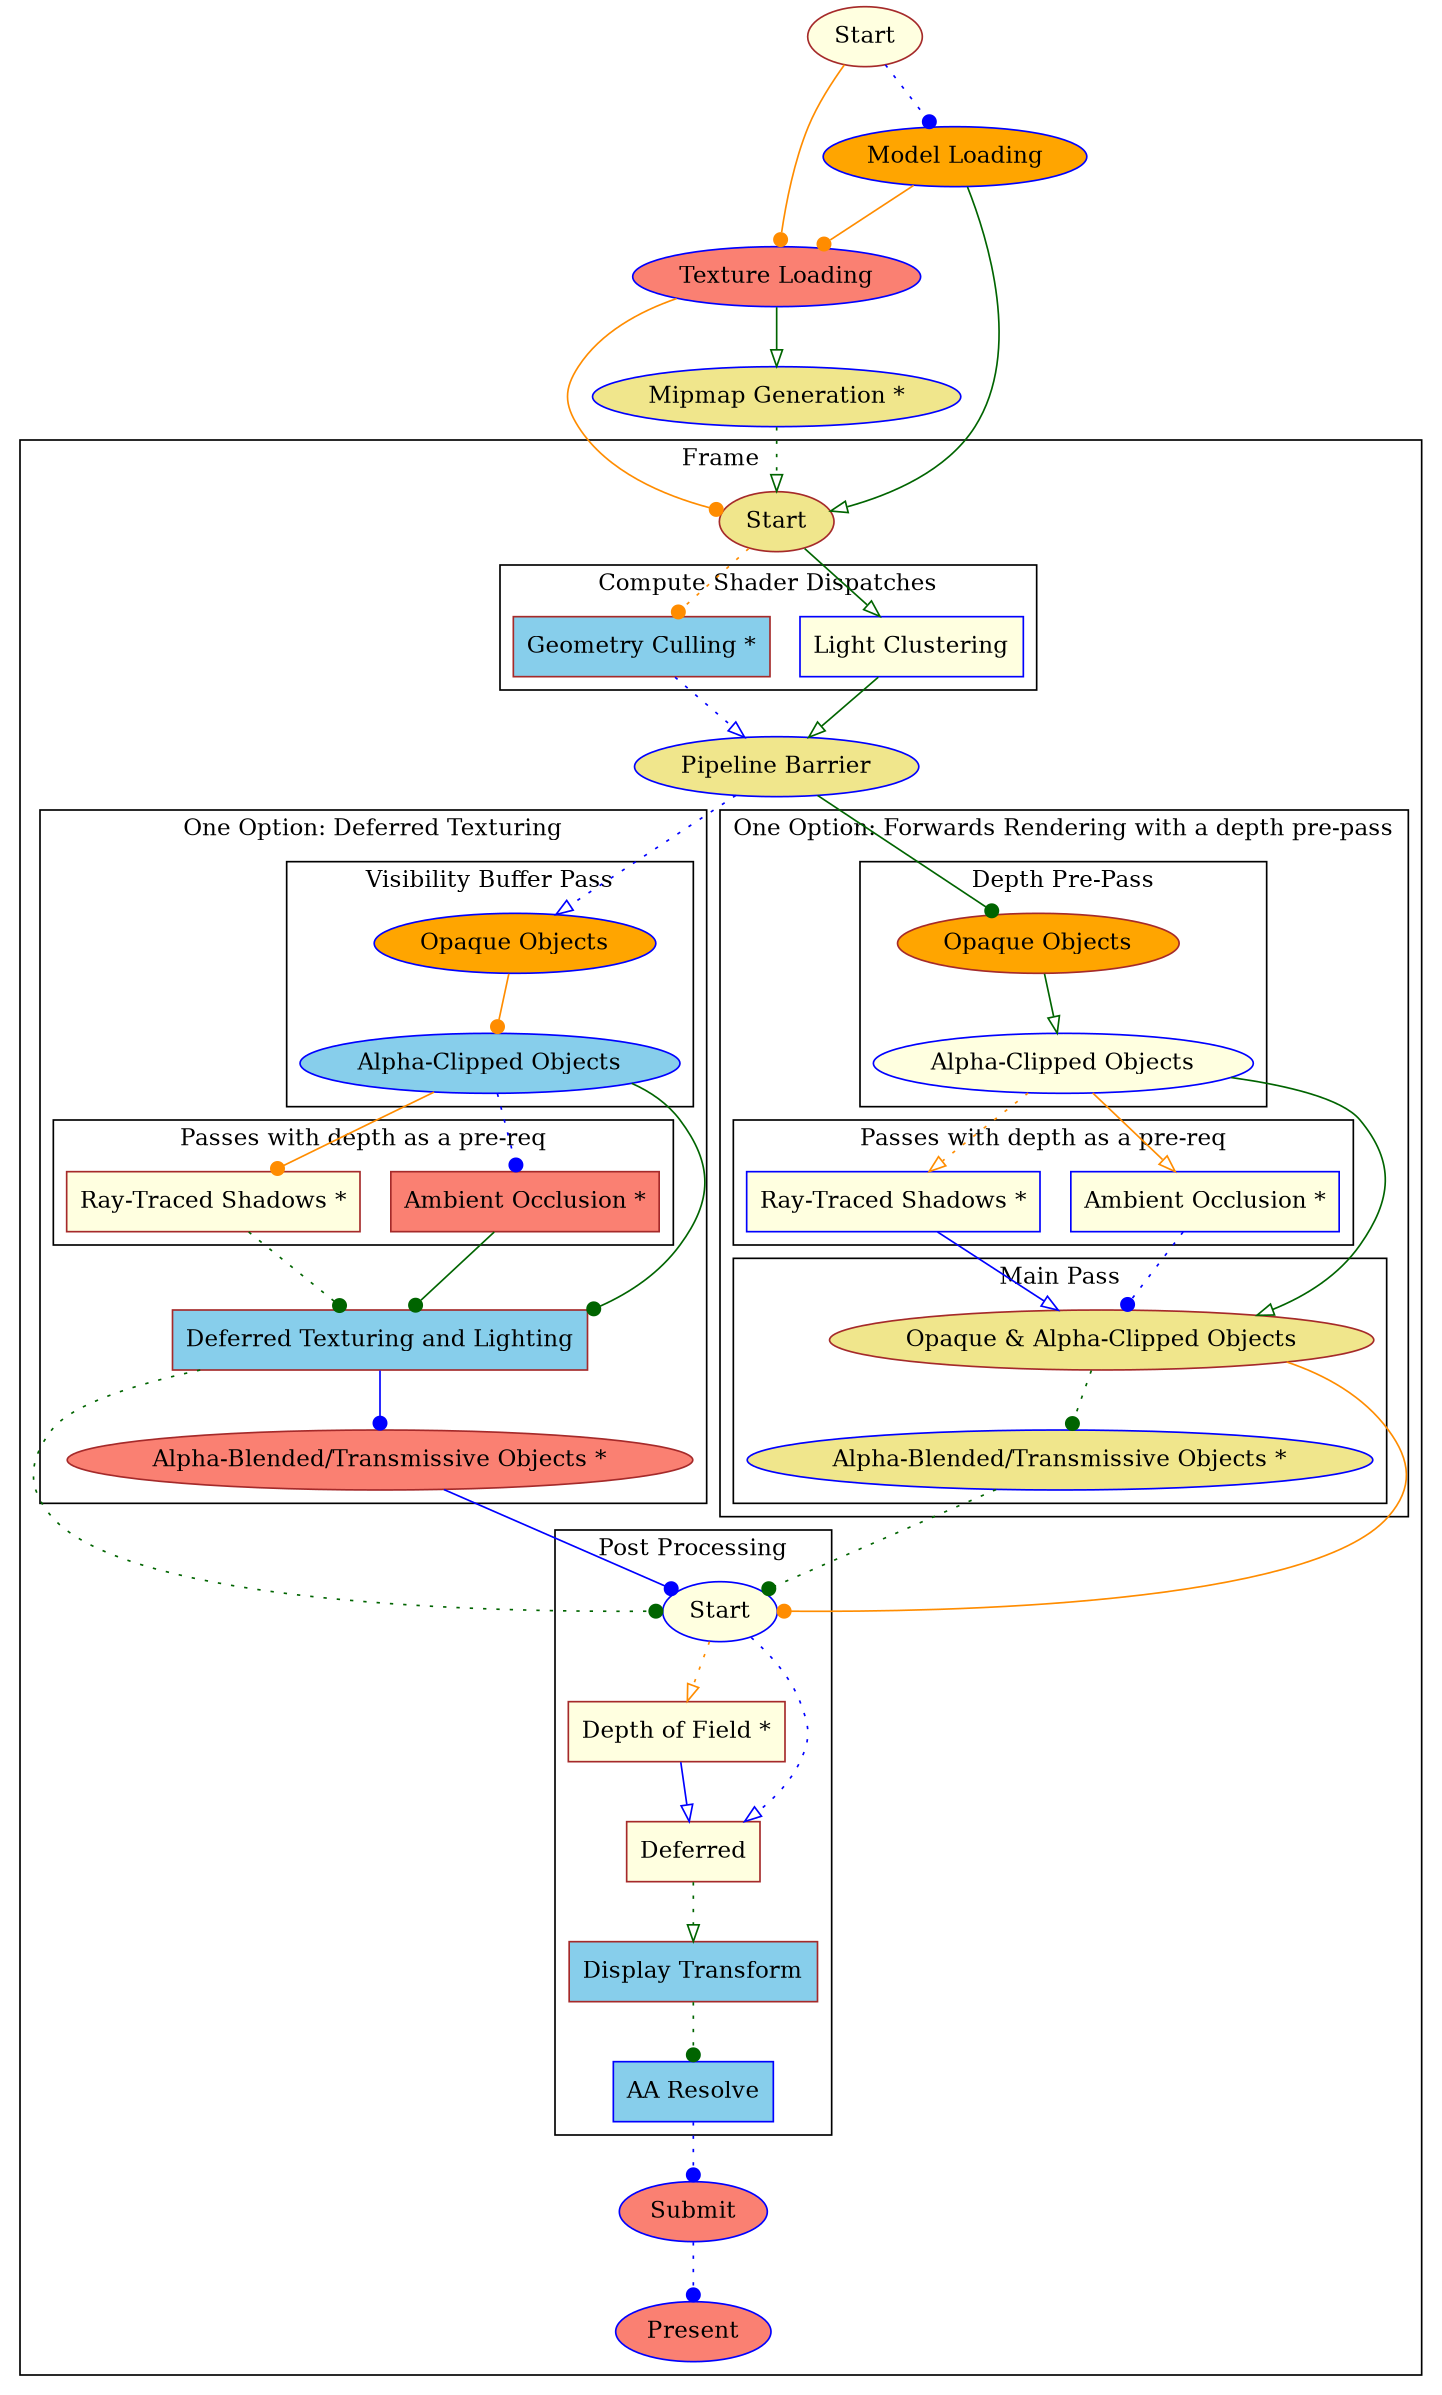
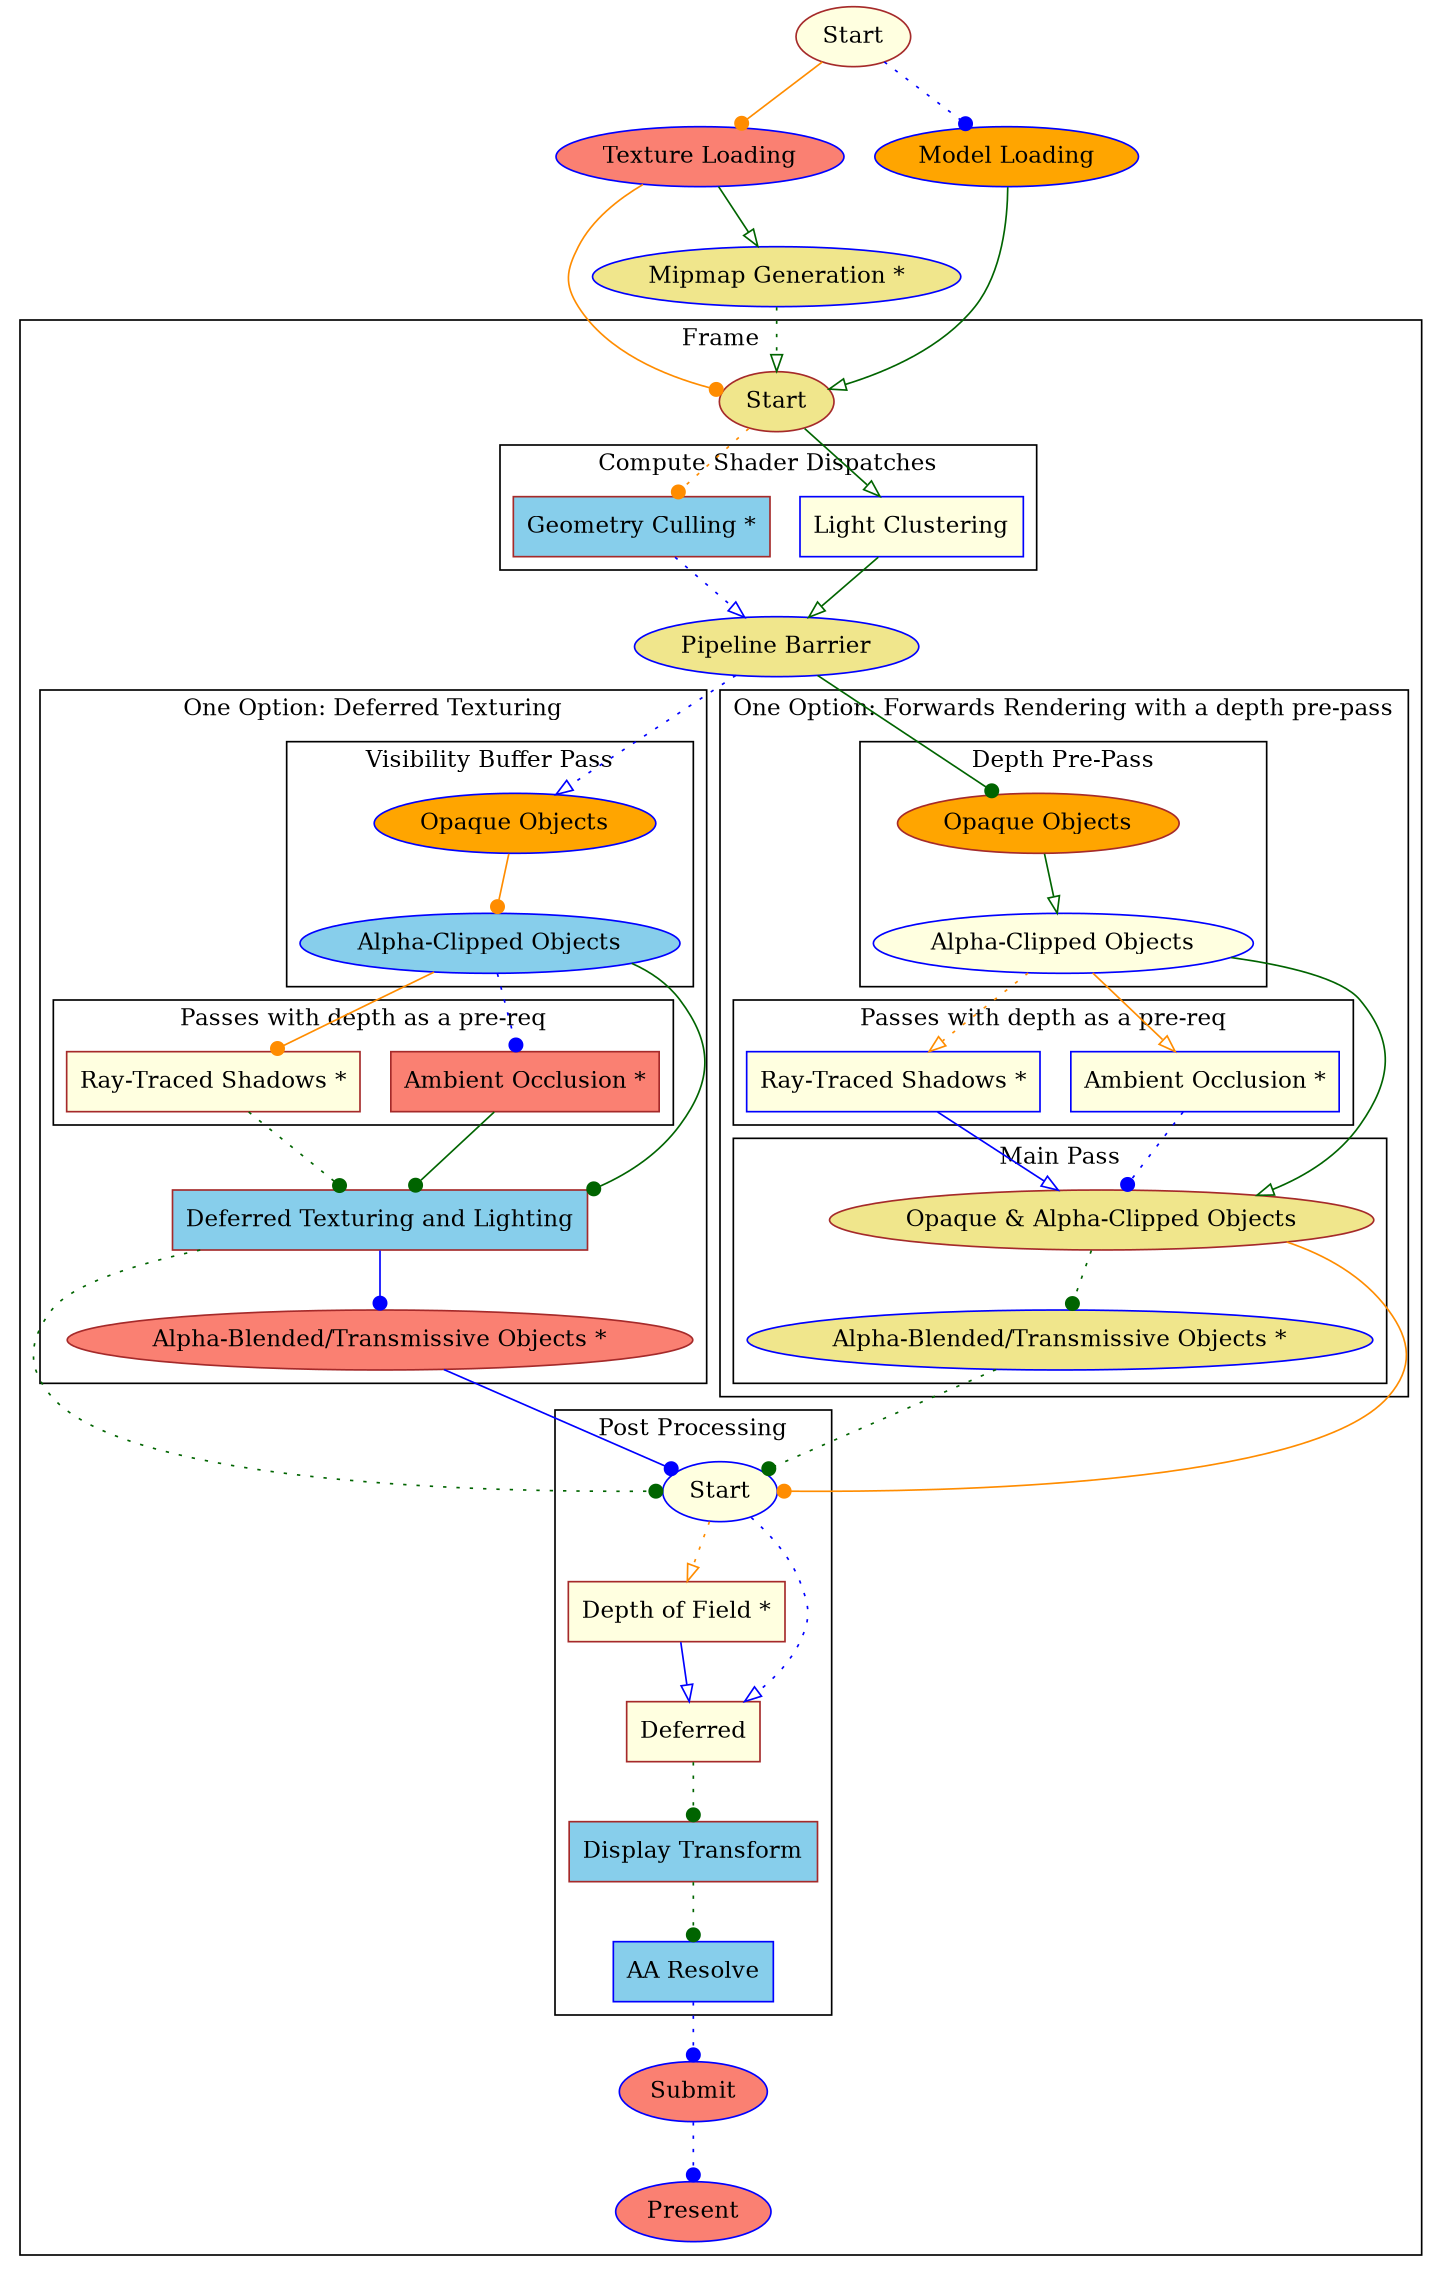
edge "Model Loading" -> "Texture Loading": removed
edge "Deferred" -> "Display Transform": arrowhead onormal -> dot
